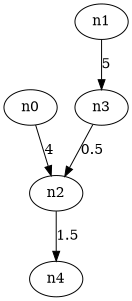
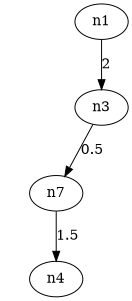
edge "n1" -> "n3": label "5" -> "2"
node "n0": removed
node "n2": label "n2" -> "n7"
